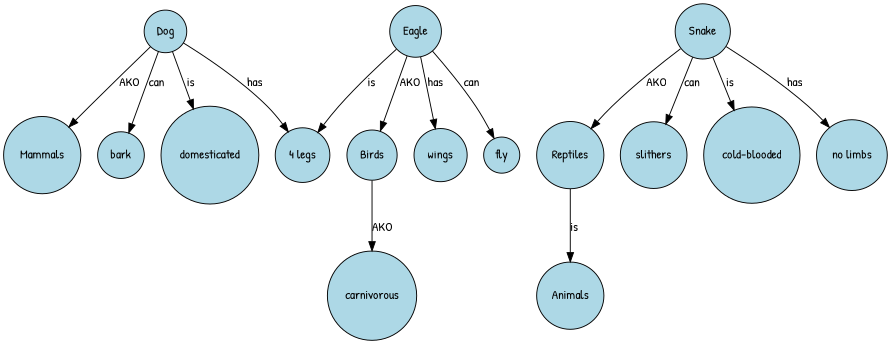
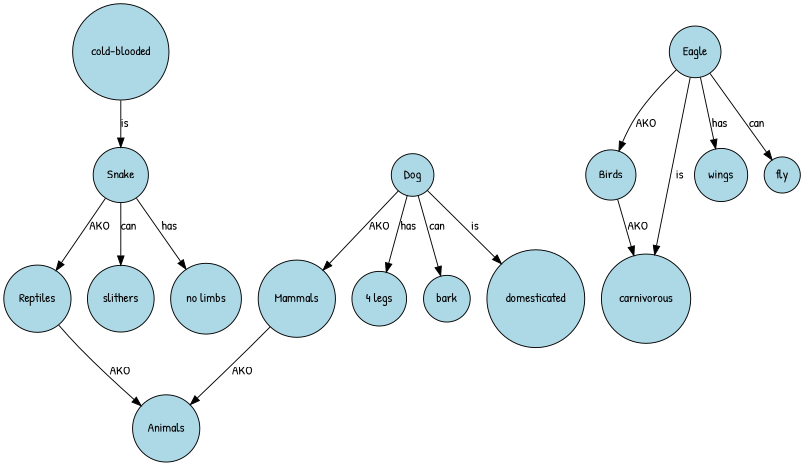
edge "Snake" -> "cold-blooded": reversed
edge "Eagle" -> "4 legs": now "Eagle" -> "carnivorous"
edge "Reptiles" -> "Animals": label "is" -> "AKO"
edge "Mammals" -> "Animals": added, label "AKO"
